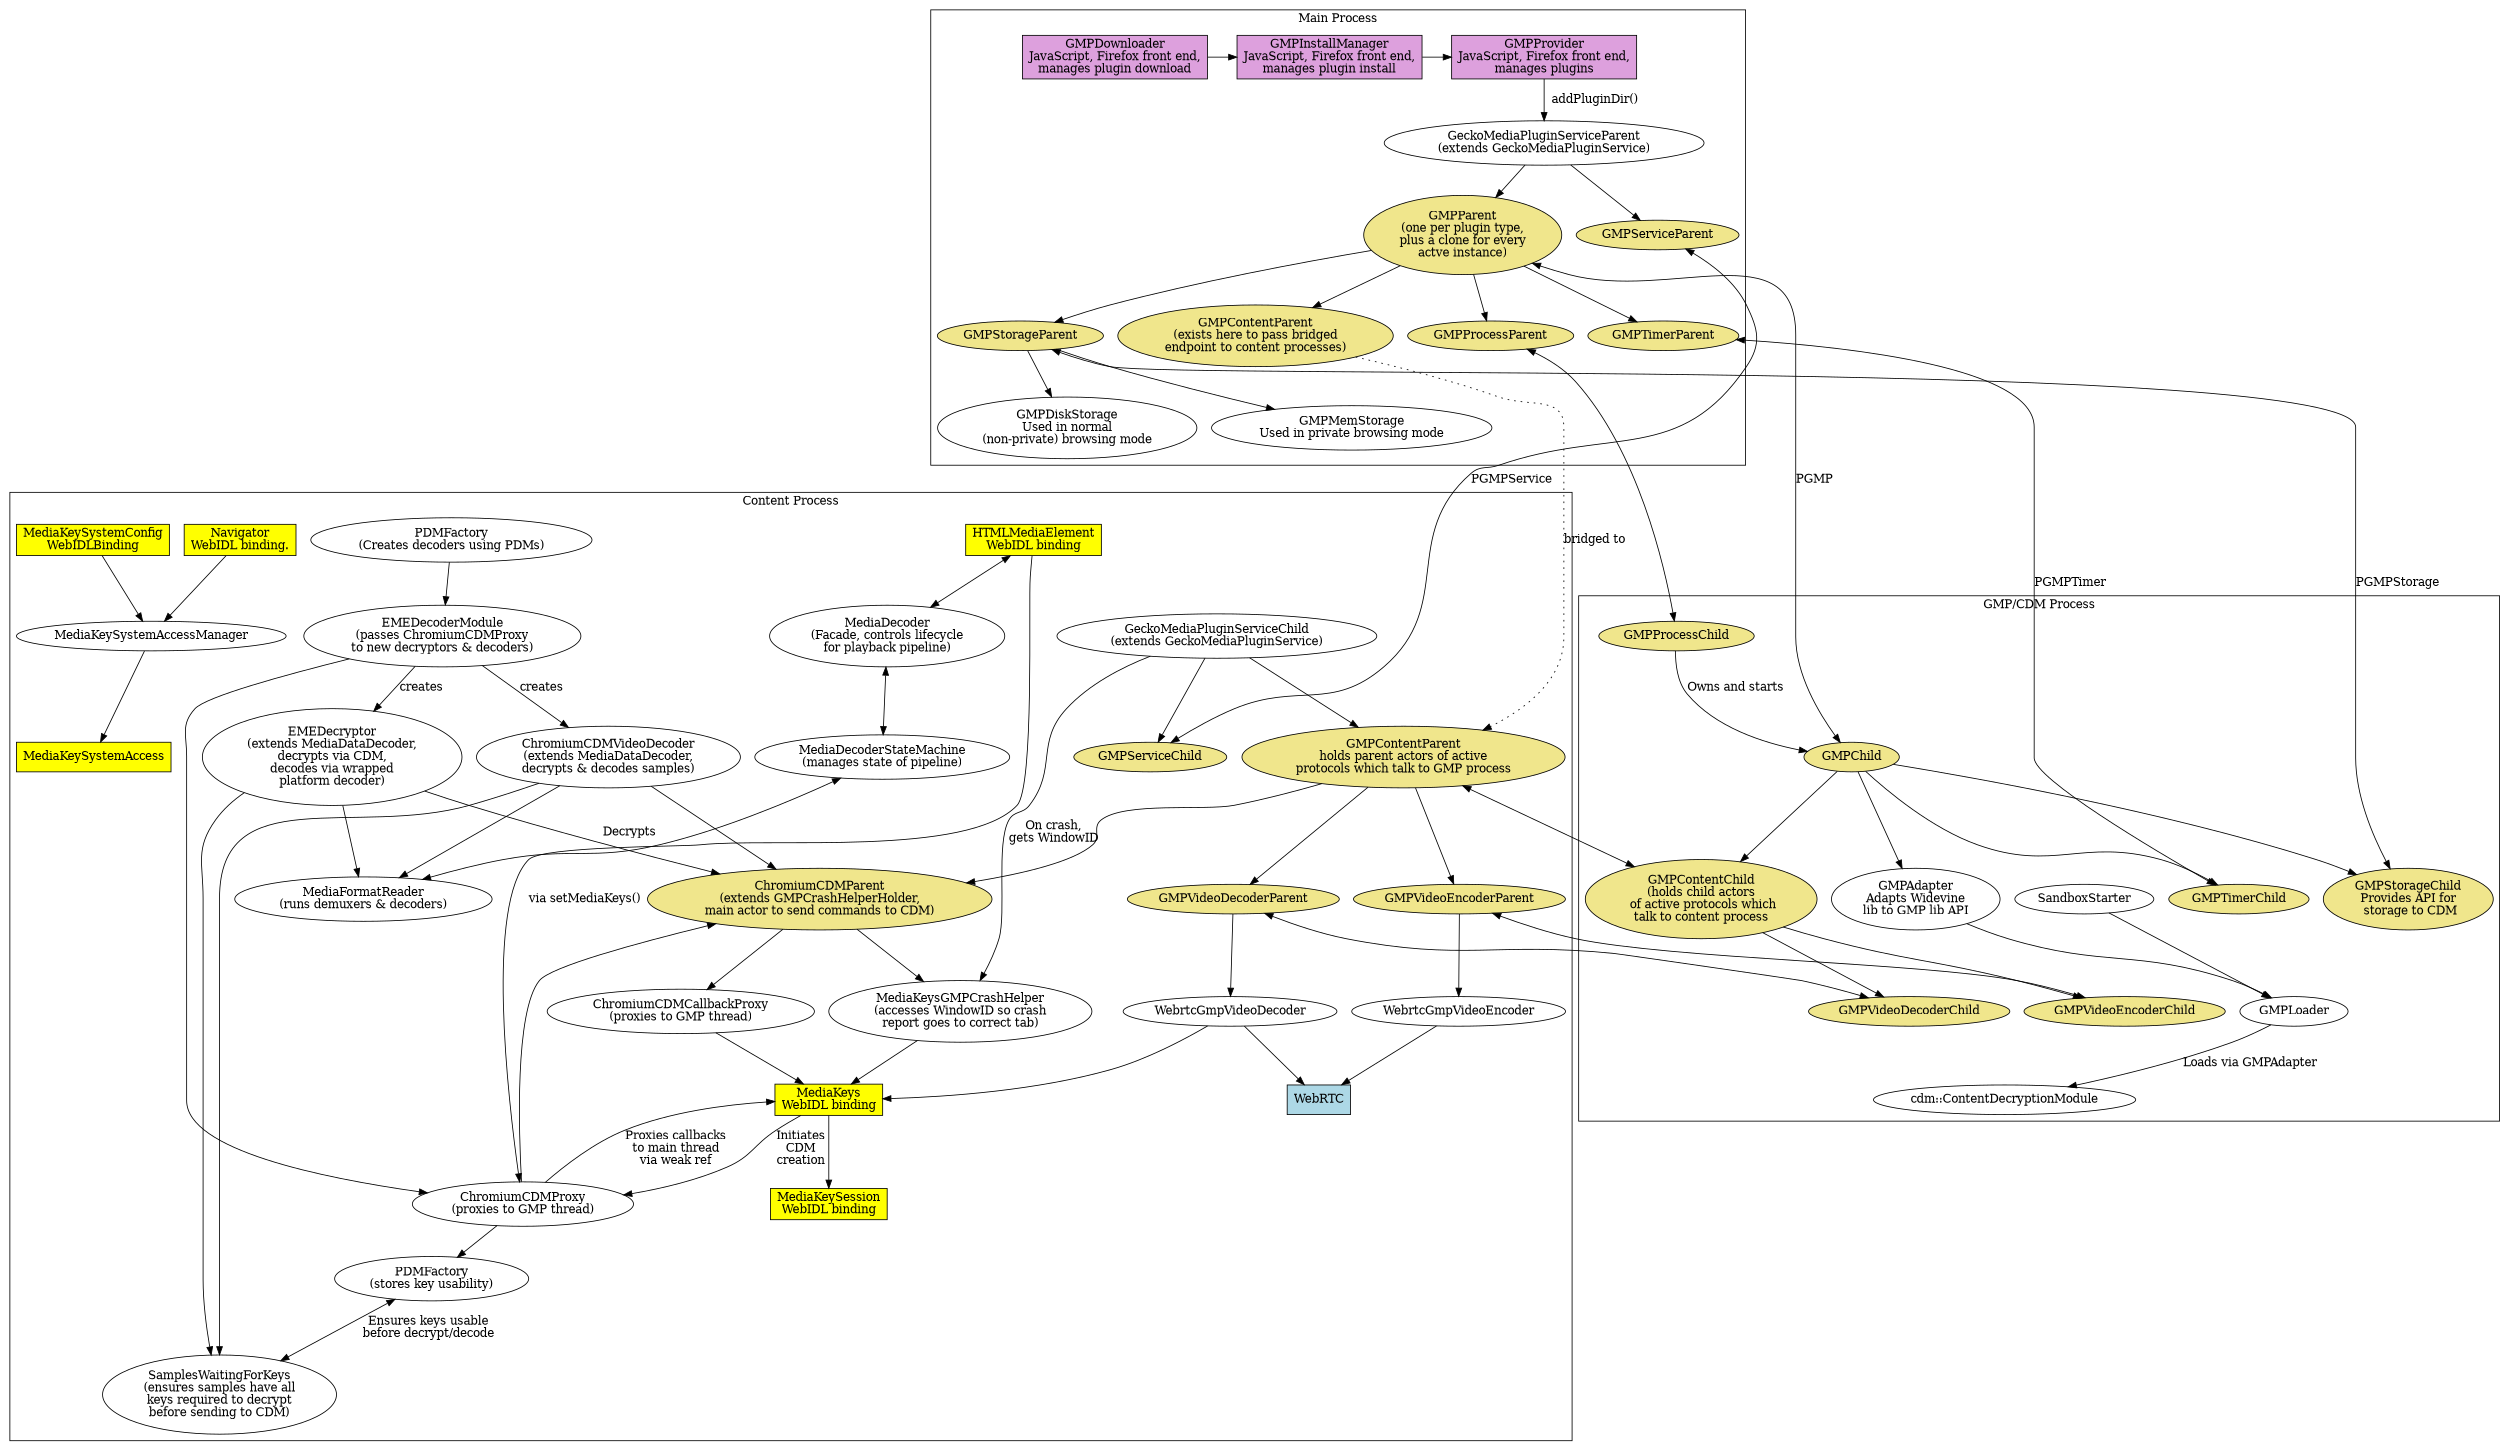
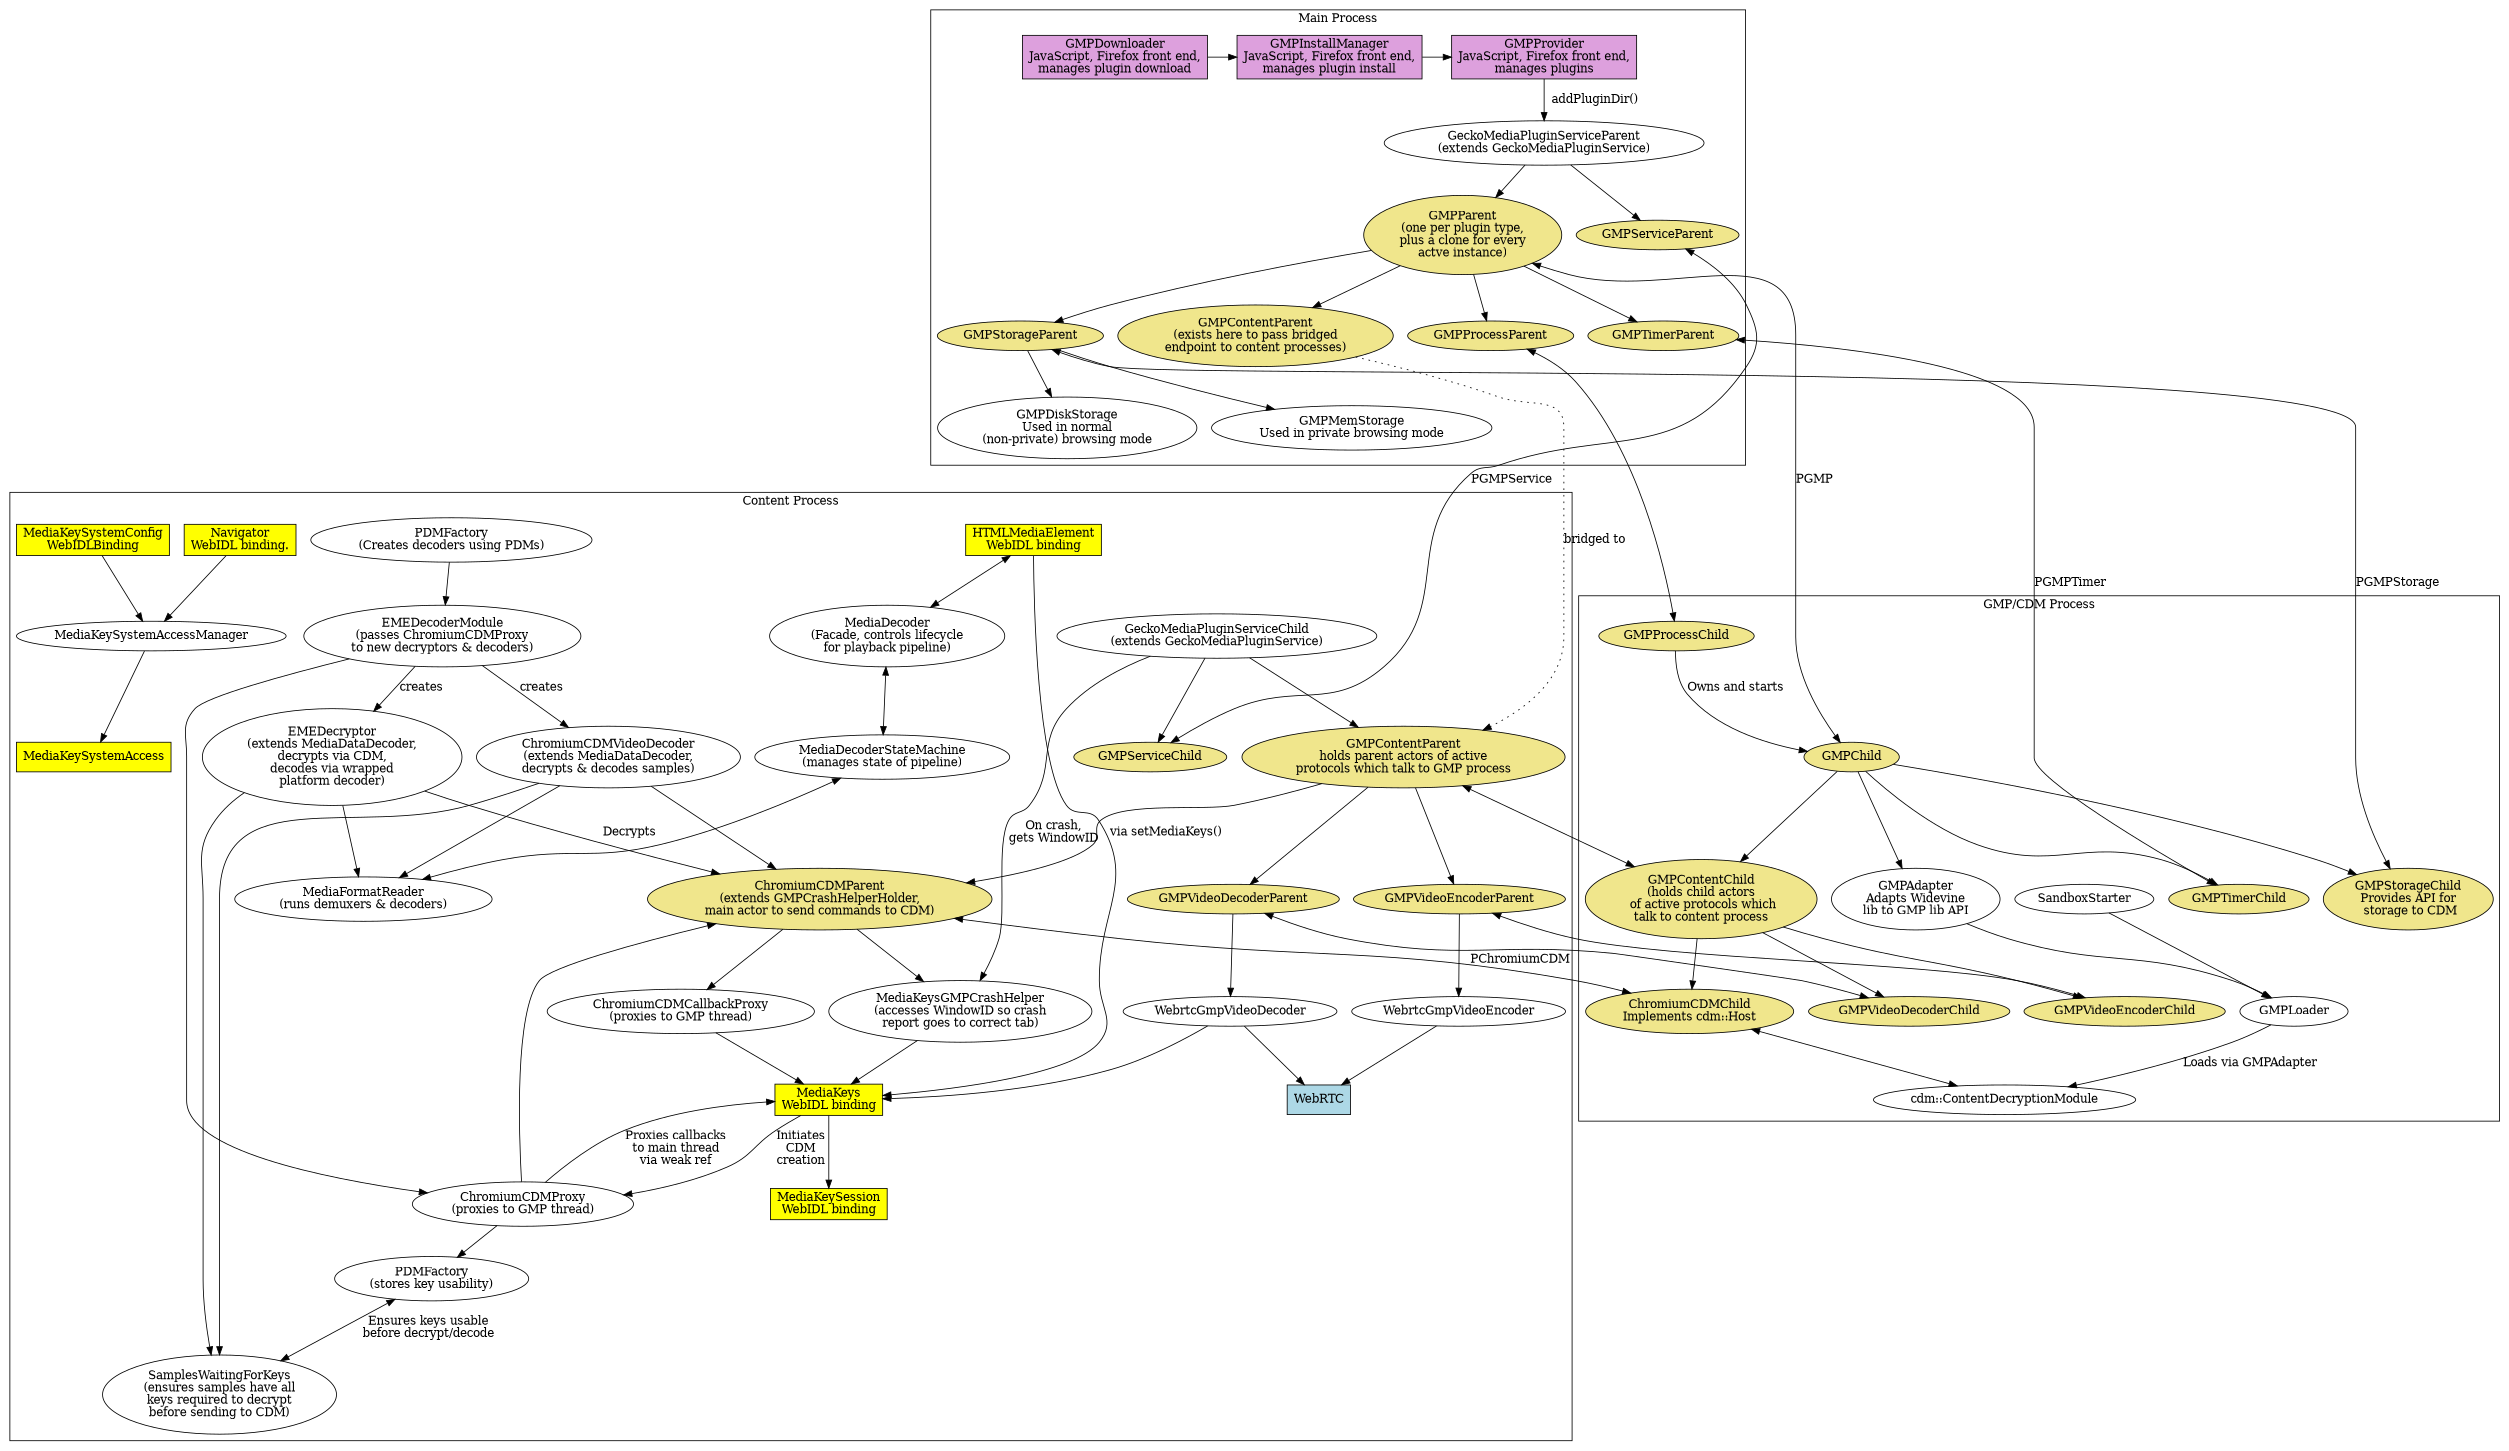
edge "HTMLMediaElement WebIDL binding" -> "ChromiumCDMProxy (proxies to GMP thread)": now "HTMLMediaElement WebIDL binding" -> "MediaKeys WebIDL binding"
node "ChromiumCDMChild Implements cdm::Host": added
